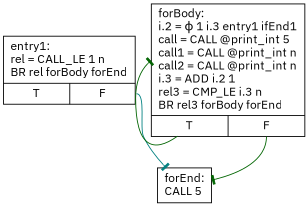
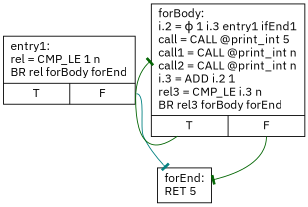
node "entry1:": text "rel = CALL_LE 1 n" -> "rel = CMP_LE 1 n"
node "forEnd:": text "CALL 5" -> "RET 5"
